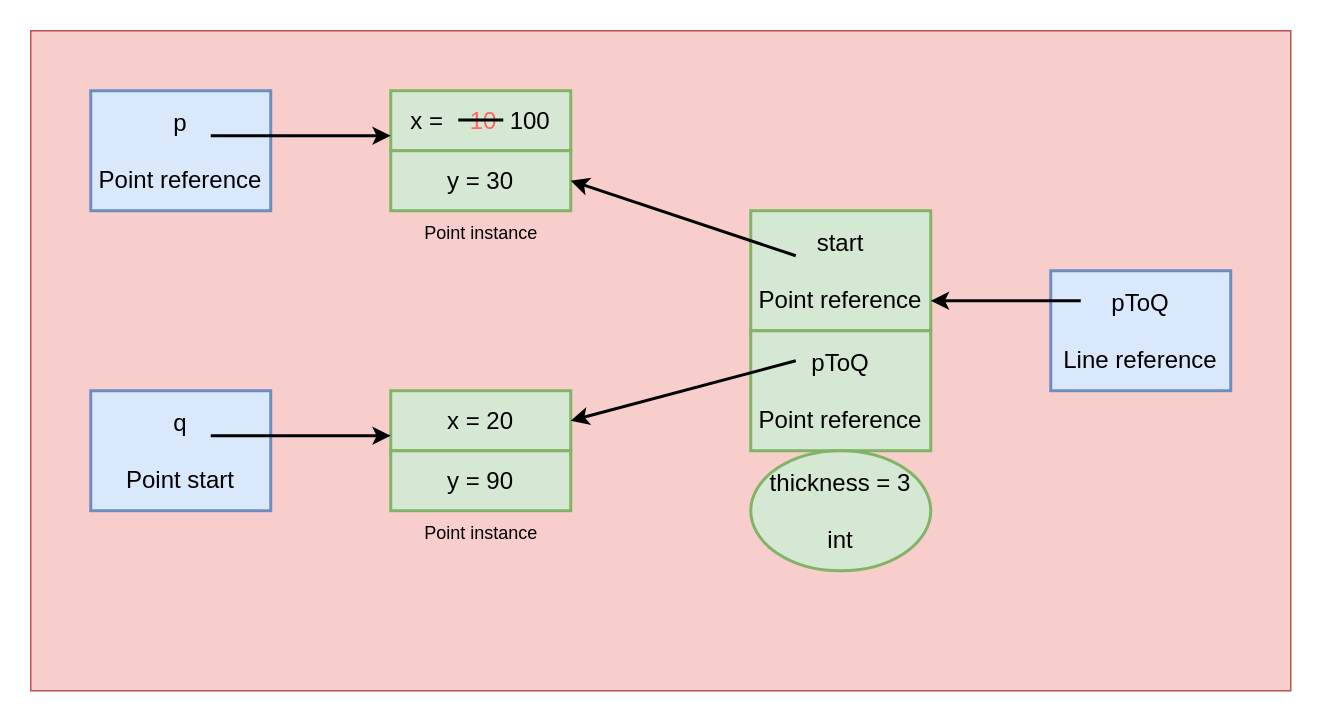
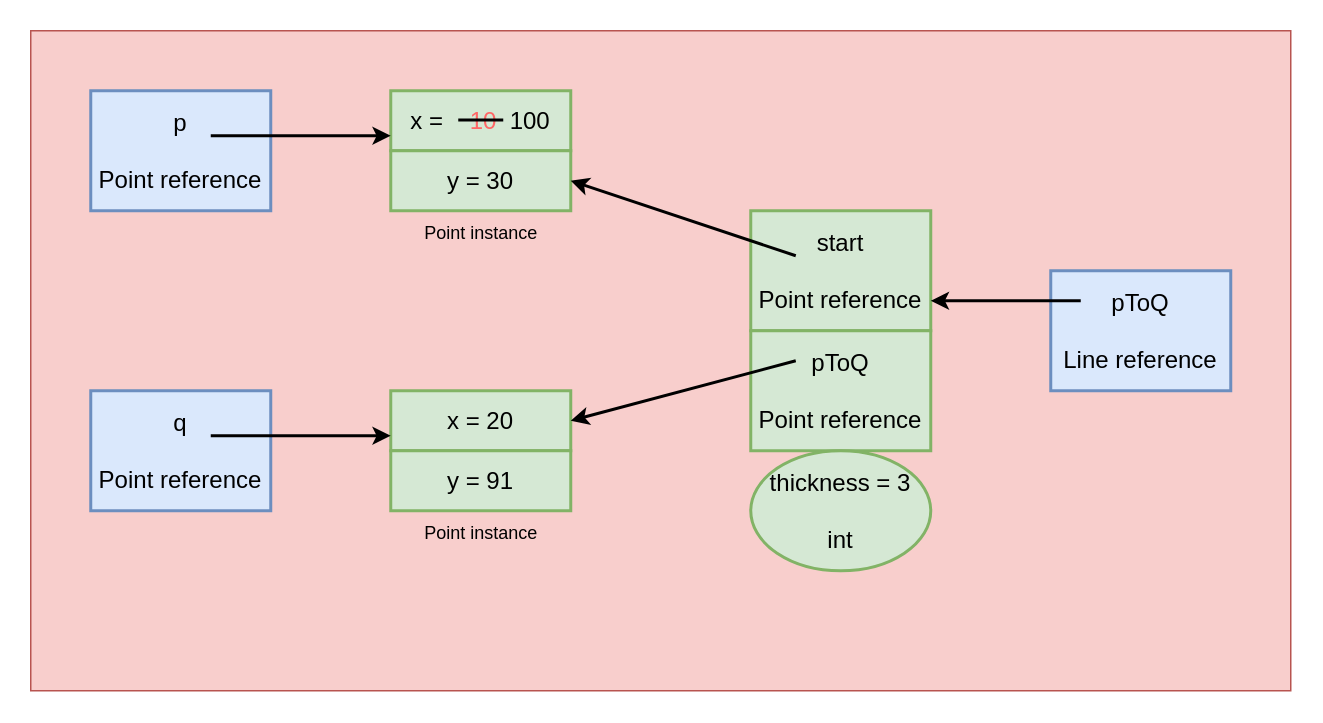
node "q Point start": label "q Point start" -> "q Point reference"
node "y = 90": label "y = 90" -> "y = 91"
